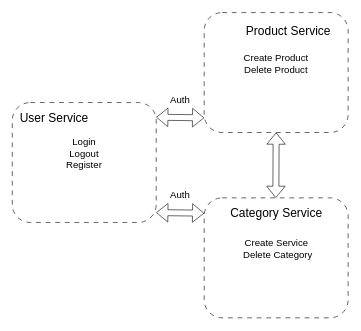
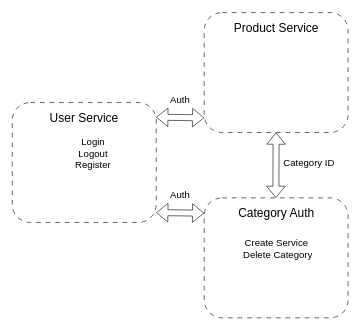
node "Product Service": moved (288, 30) -> (276, 27)
node "Create Product Delete Product": removed
node "User Service": moved (54, 117) -> (84, 117)
node "LoginLogoutRegister": moved (84, 153) -> (93, 153)
node "Category ID": added
node "Category Service": label "Category Service" -> "Category Auth"
